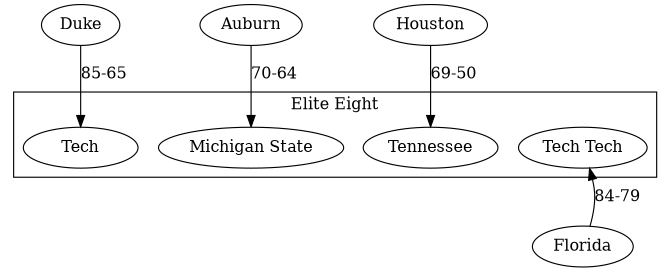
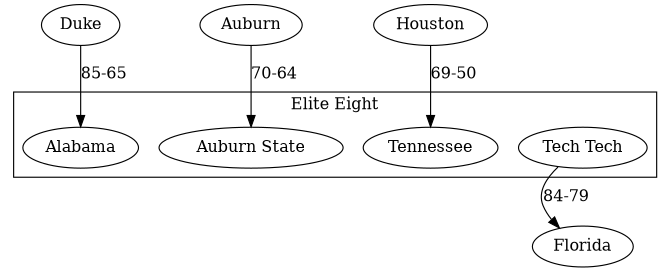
node "Tech": label "Tech" -> "Alabama"
node "Michigan State": label "Michigan State" -> "Auburn State"
edge "Florida" -> "Tech Tech": reversed
